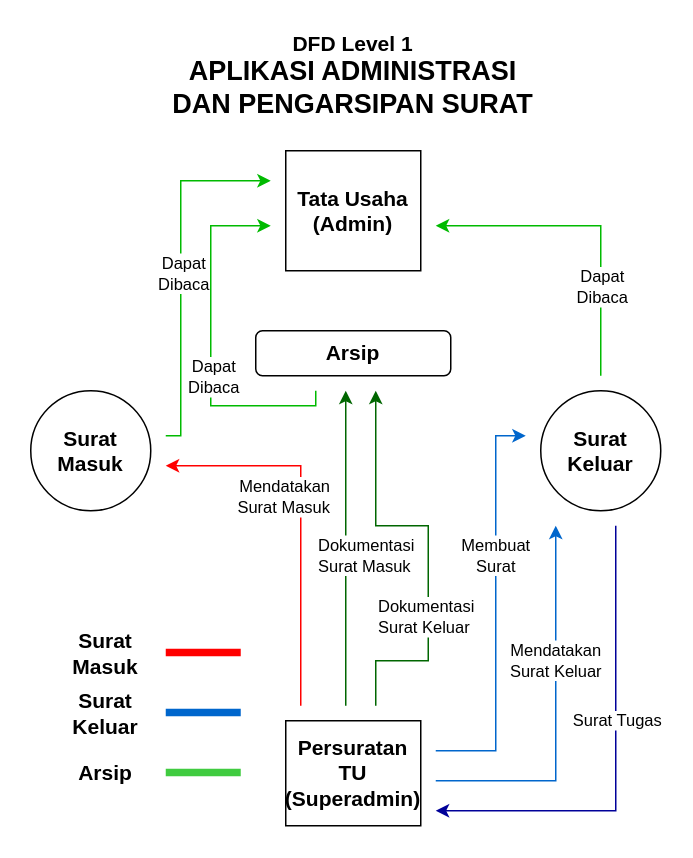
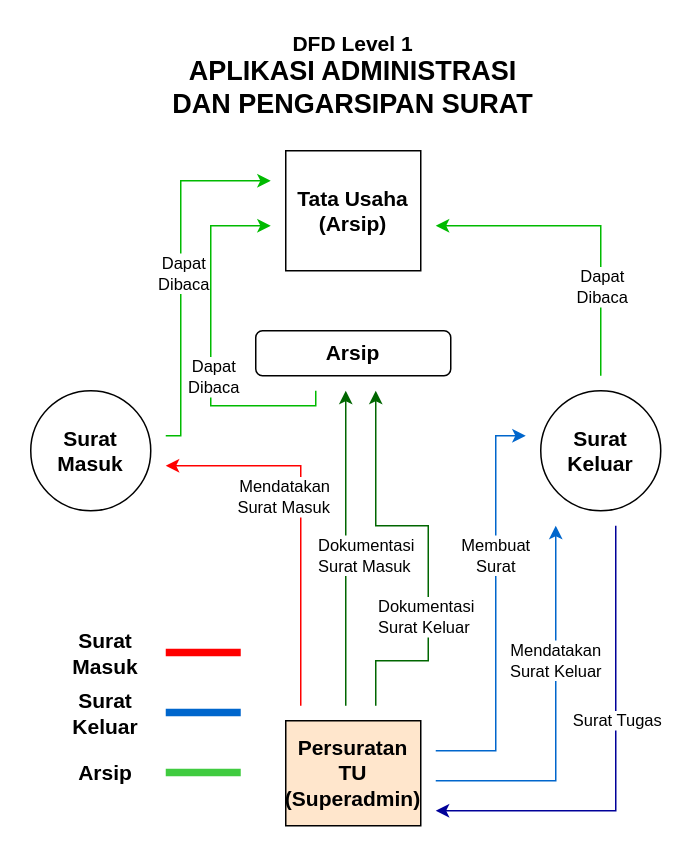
node "Tata Usaha (Admin)": label "Tata Usaha (Admin)" -> "Tata Usaha (Arsip)"
node "Persuratan TU (Superadmin)": fillcolor #ffffff -> #ffe6cc
